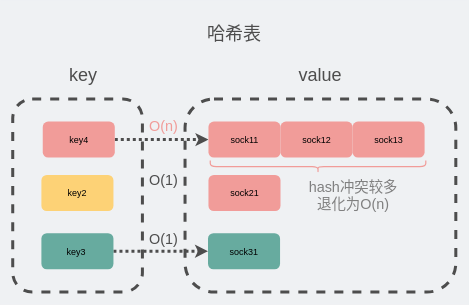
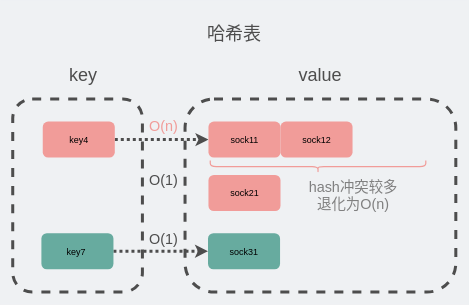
node "sock13": removed
node "key2": removed
node "key3": label "key3" -> "key7"
